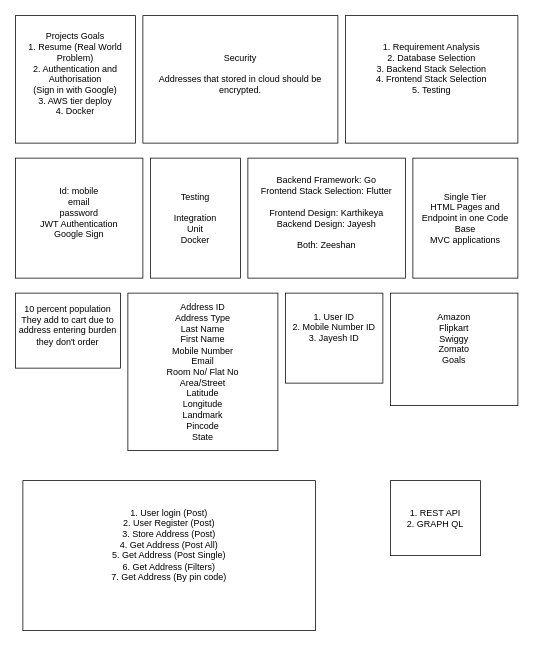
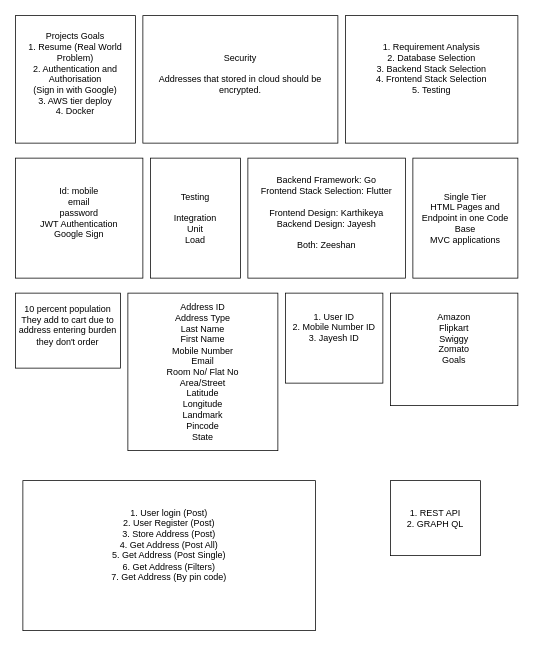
node "Testing Integration Unit Docker": label "Testing Integration Unit Docker" -> "Testing Integration Unit Load"
